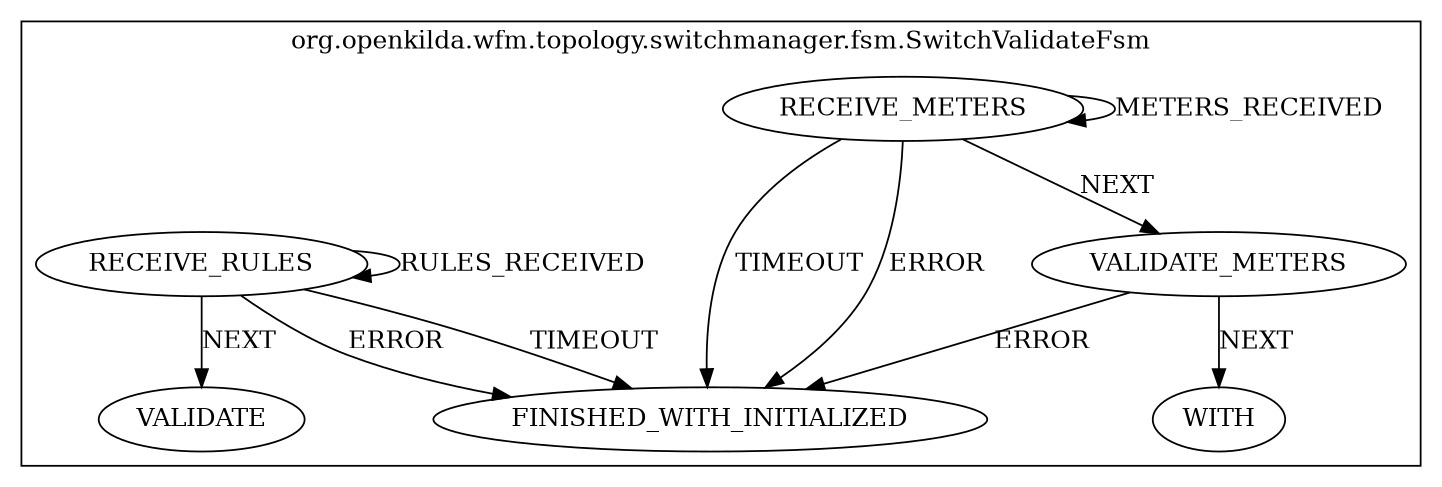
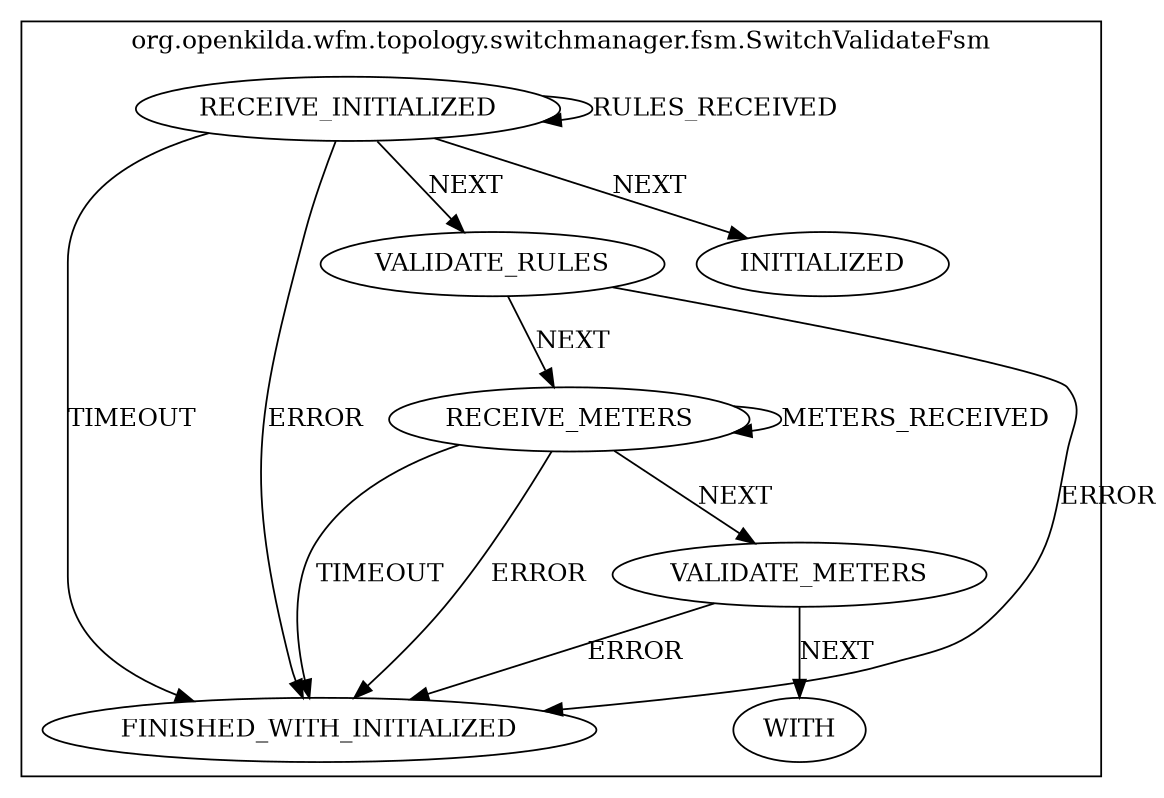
node "RECEIVE_RULES": label "RECEIVE_RULES" -> "RECEIVE_INITIALIZED"
node "VALIDATE_RULES": added
node "VALIDATE": label "VALIDATE" -> "INITIALIZED"
